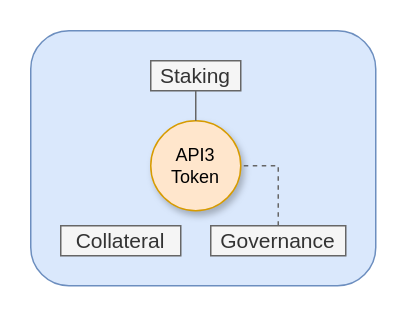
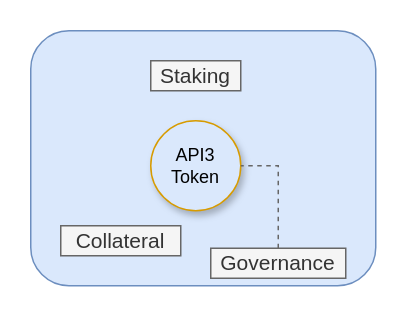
edge "Staking" -- "API3 Token": removed
node "API3 Token": fillcolor #ffe6cc -> #dae8fc
node "Governance": moved (278, 241) -> (278, 263)
